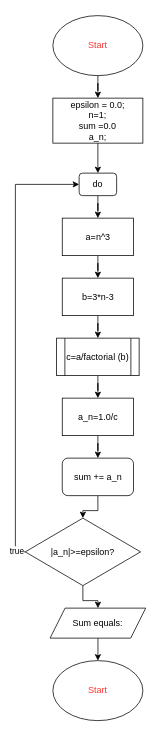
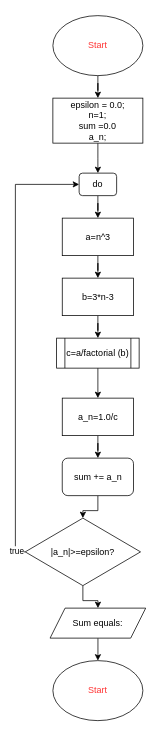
node "c=a/factorial (b)": size 83x38 -> 83x30
